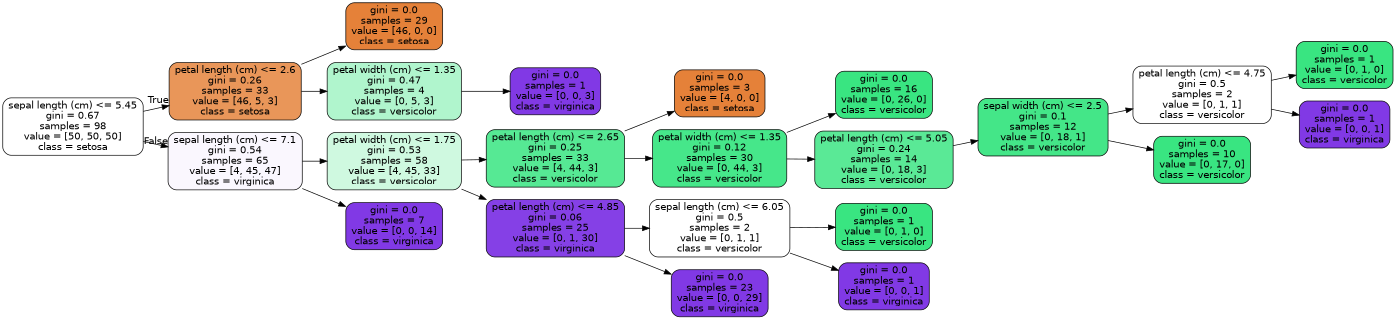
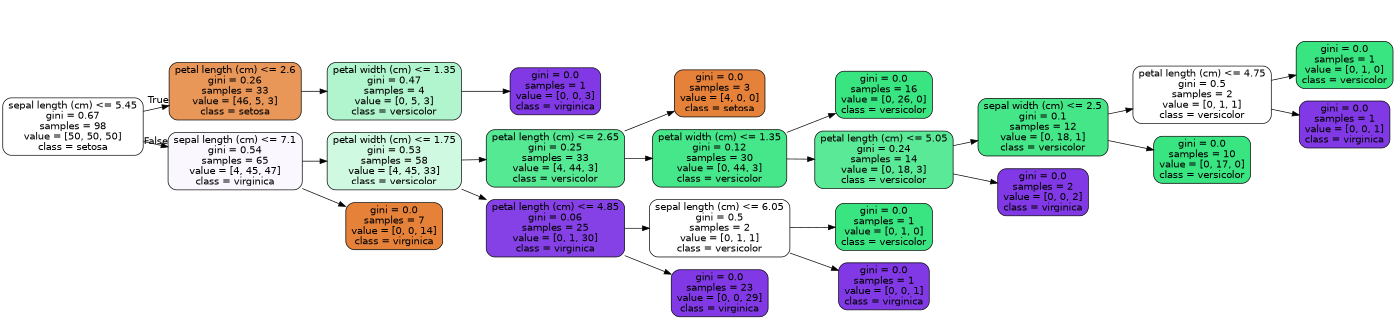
node "gini = 0.0 samples = 29 value = [46, 0, 0] class = setosa": removed
node "gini = 0.0 samples = 2 value = [0, 0, 2] class = virginica": added
node "gini = 0.0 samples = 7 value = [0, 0, 14] class = virginica": fillcolor #8139e5 -> #e58139
